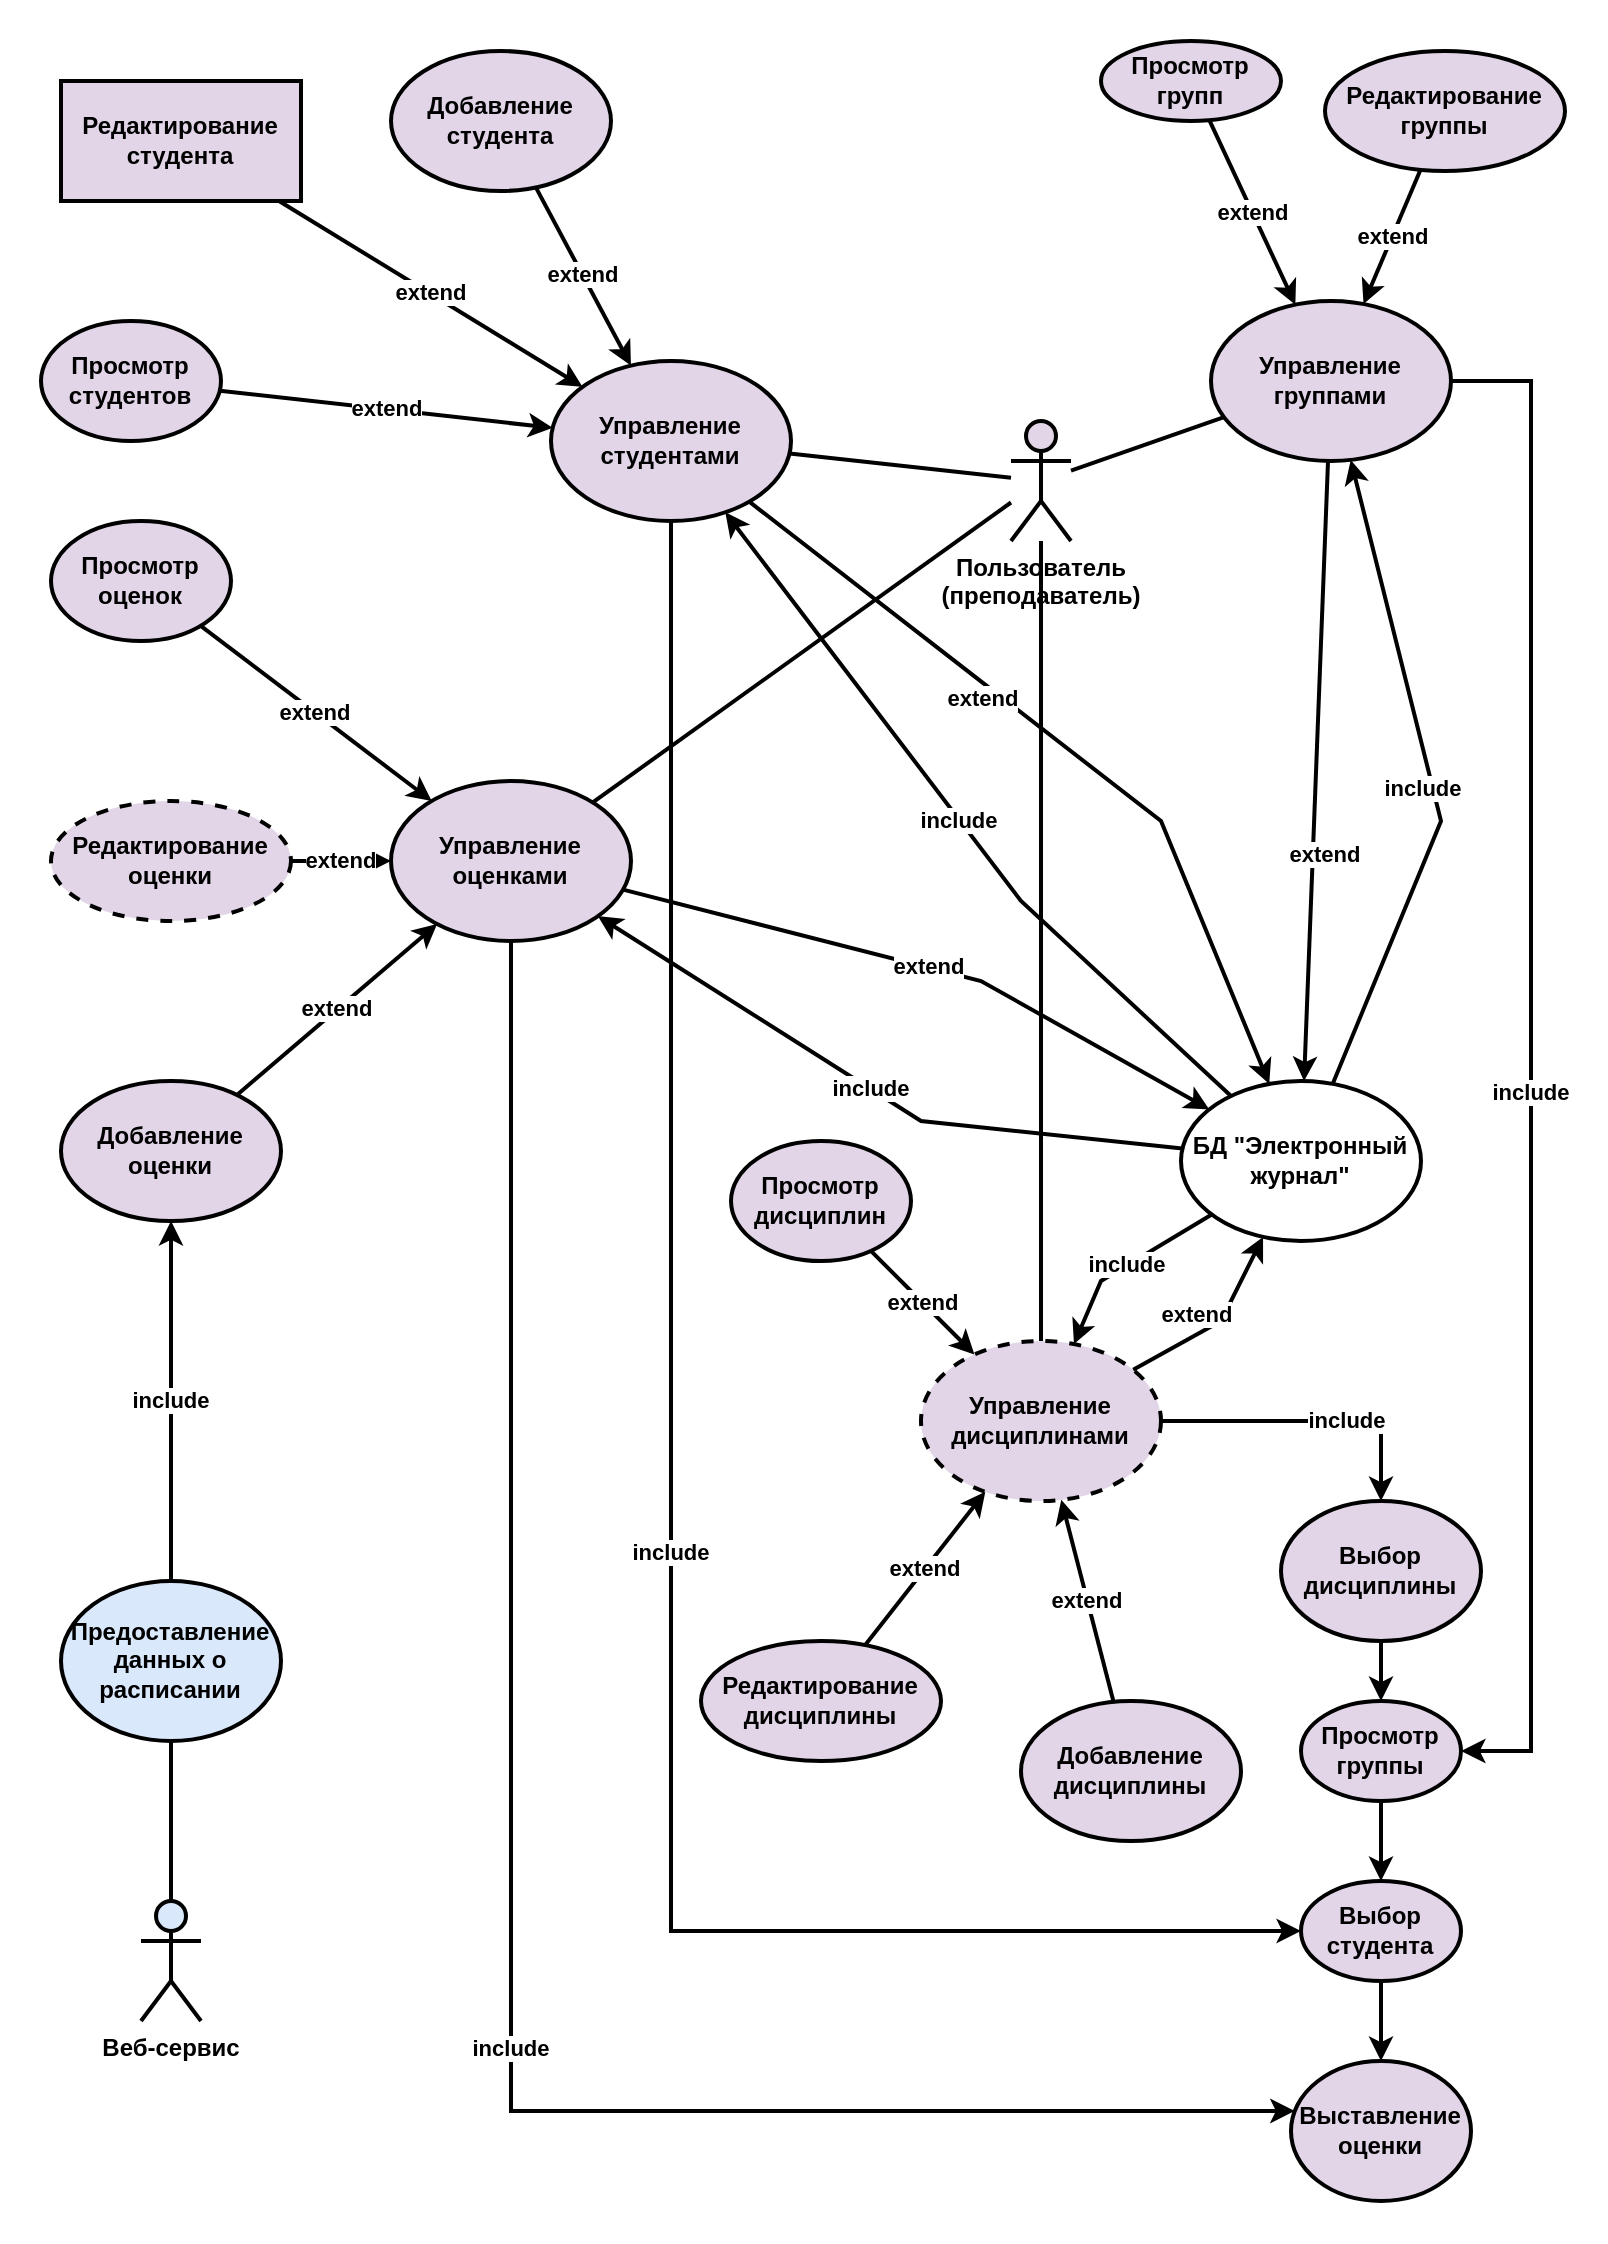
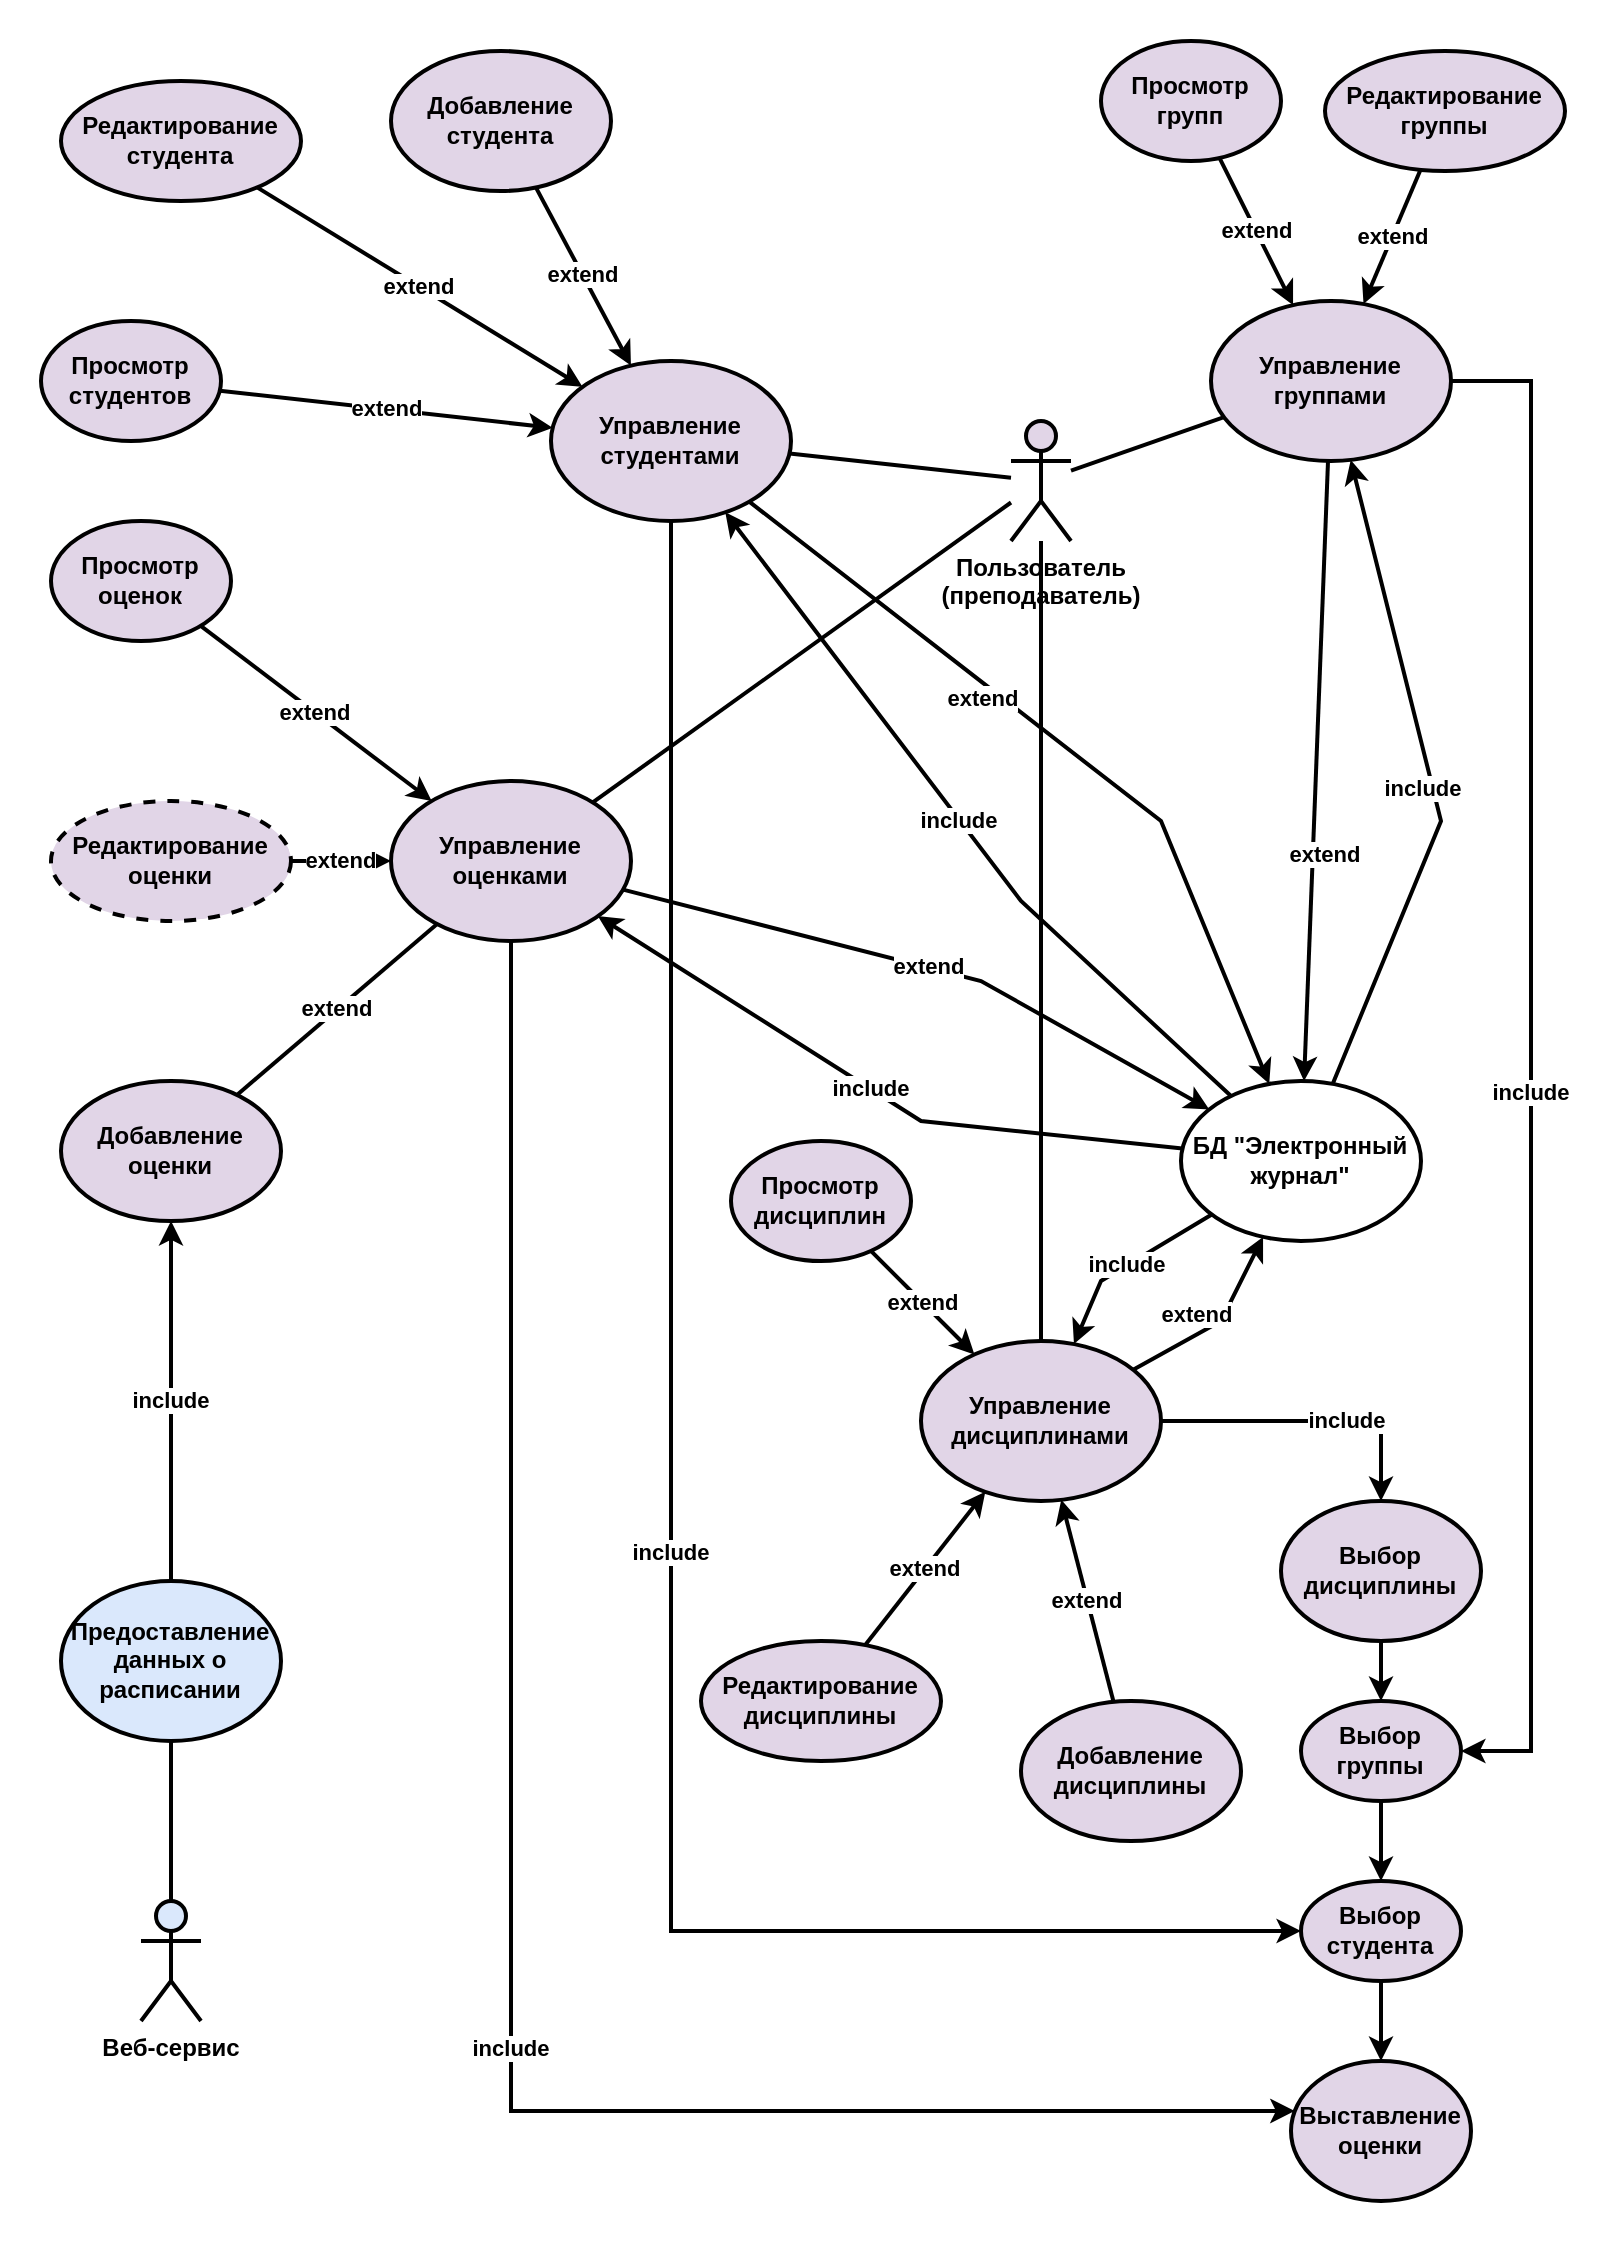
node "Просмотр групп": size 180x80 -> 180x120
node "Редактирование студента": shape rectangle -> ellipse
edge "Добавление оценки" -> "Управление оценками": arrowhead classic -> none
node "Управление дисциплинами": style dashed -> solid
node "Просмотр группы": label "Просмотр группы" -> "Выбор группы"
